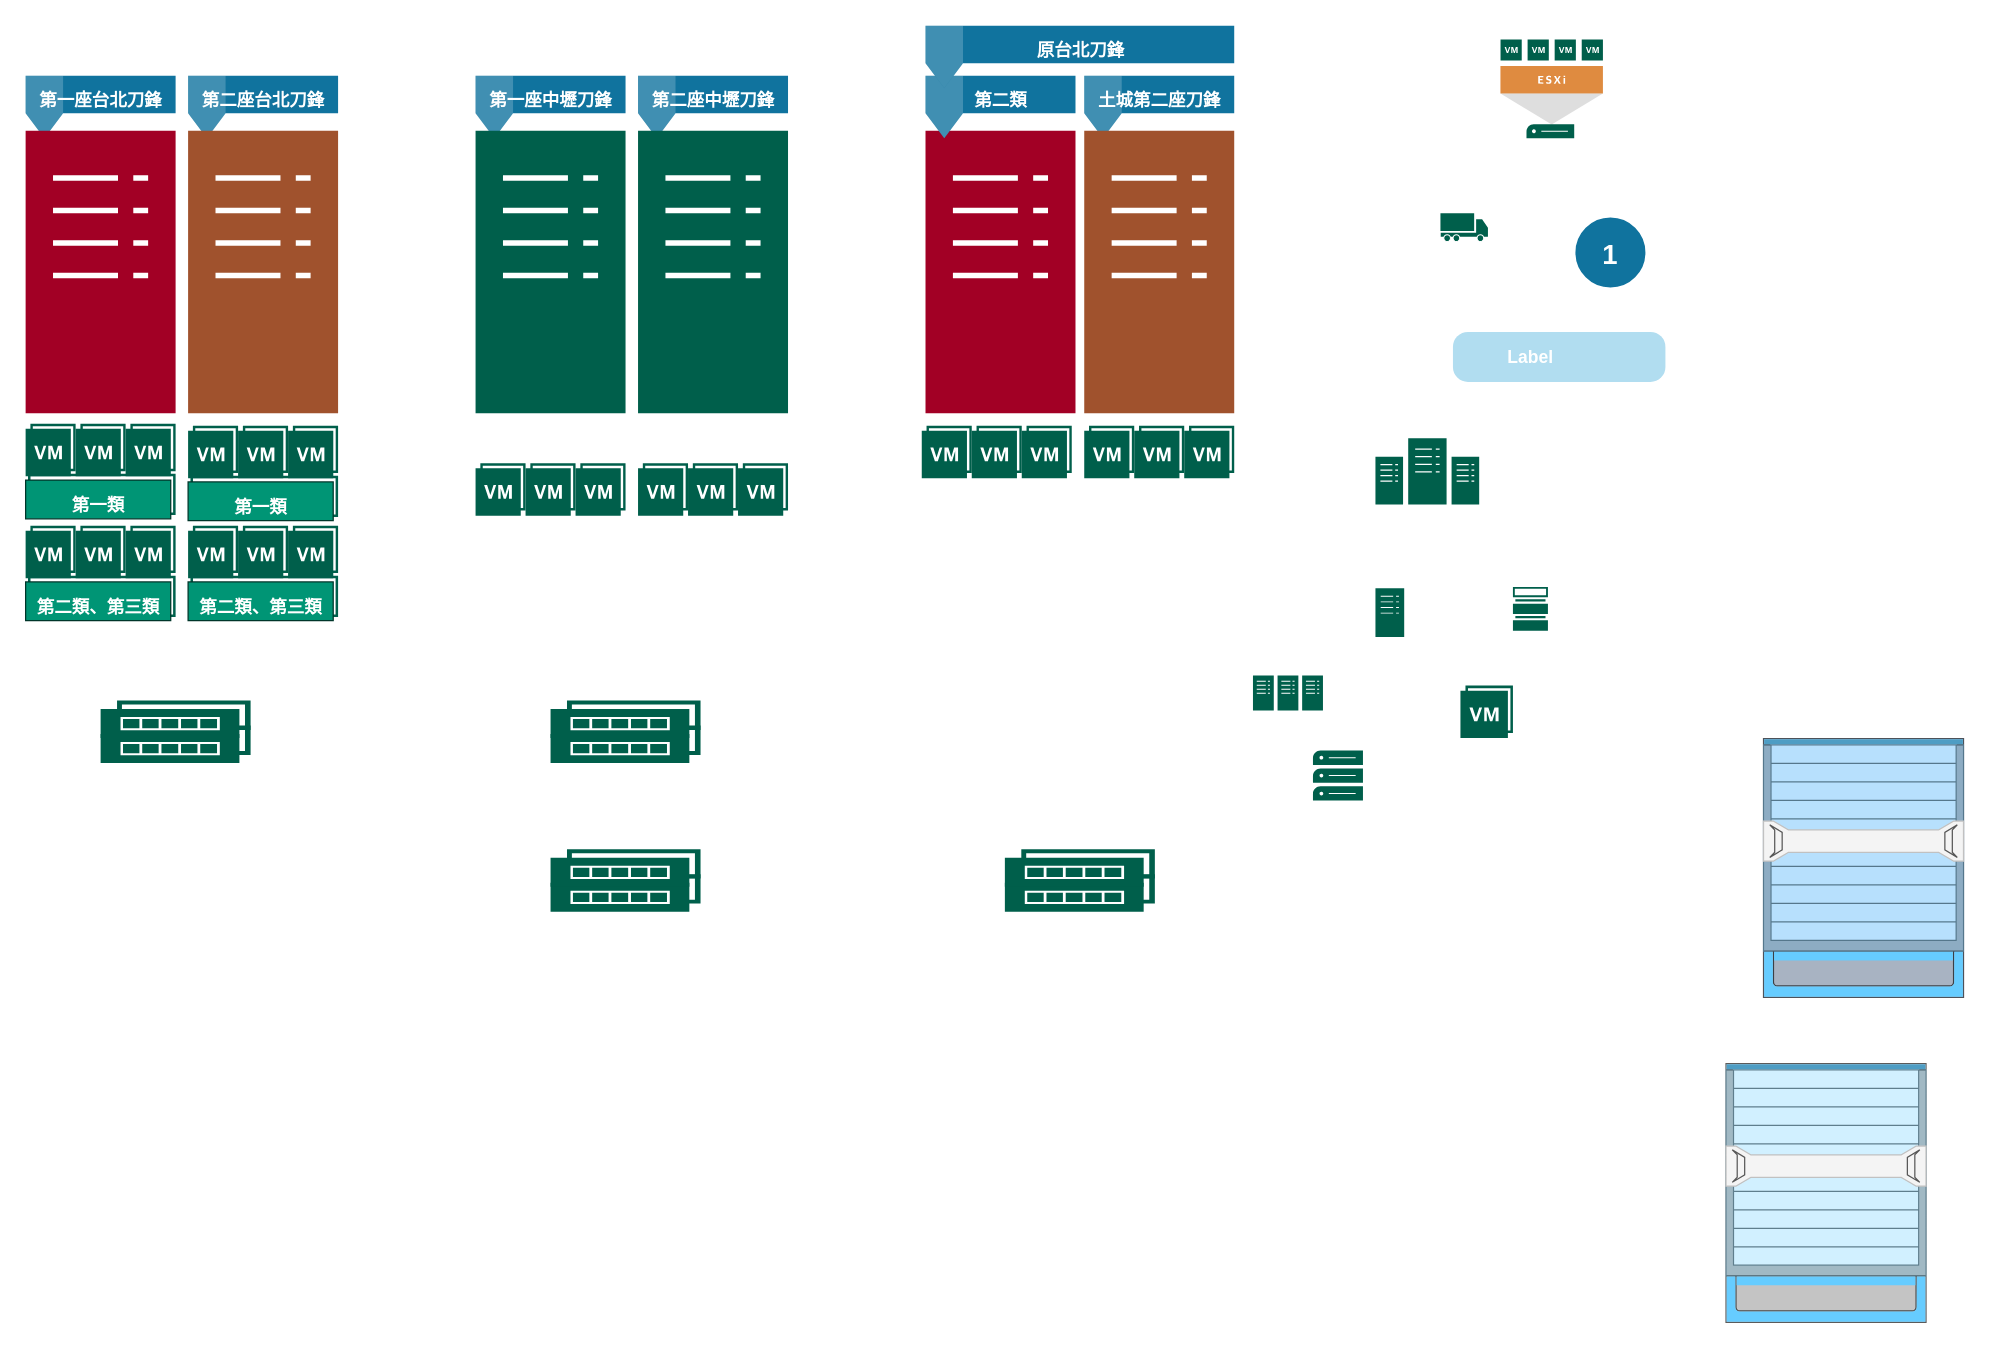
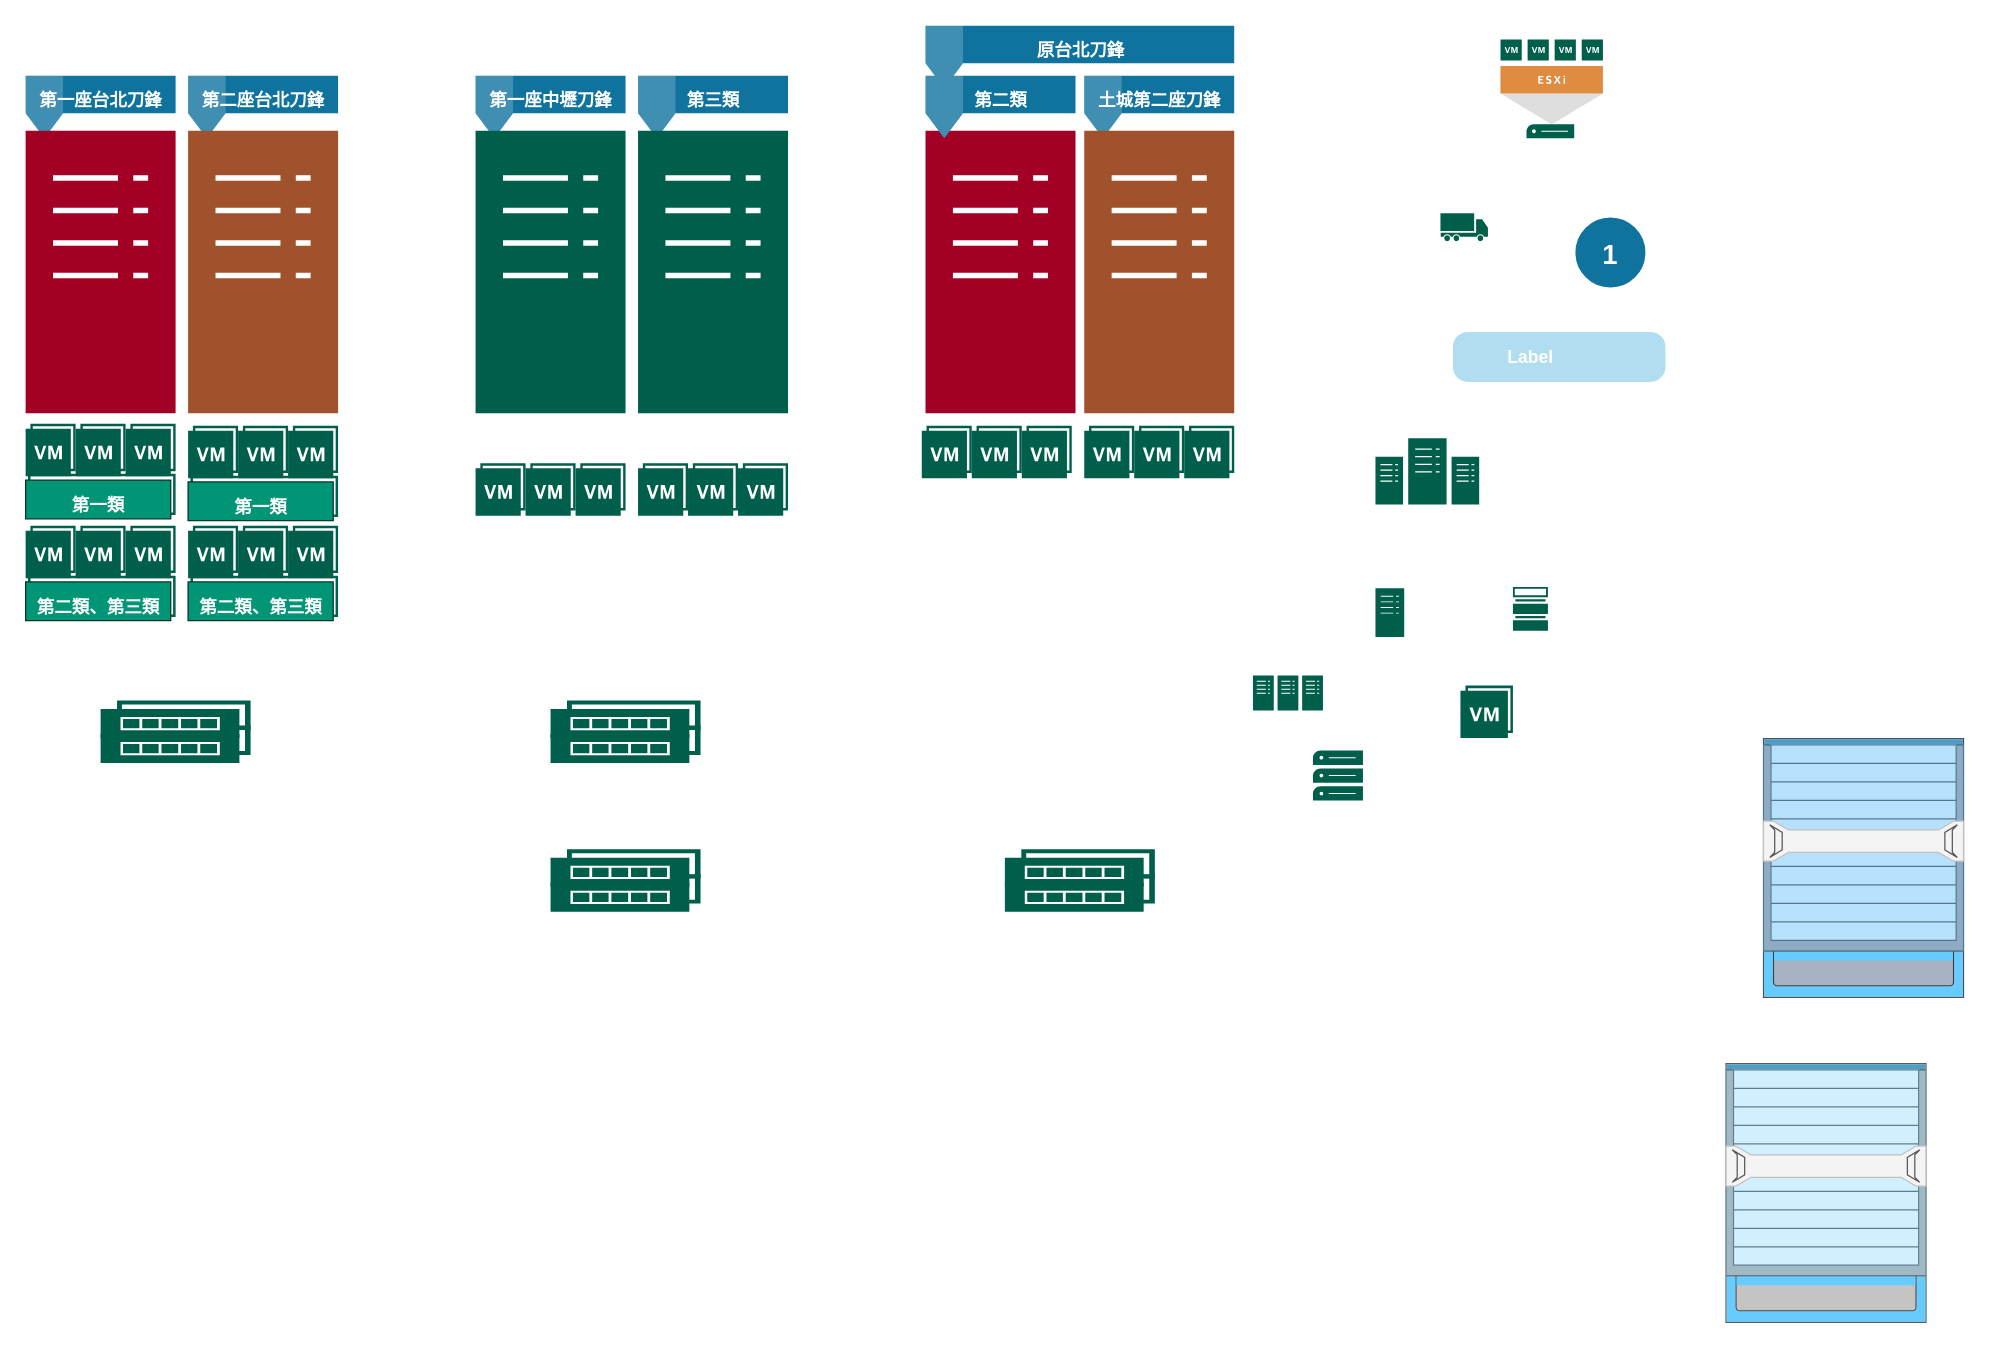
node "第二座中壢刀鋒": label "第二座中壢刀鋒" -> "第三類"
